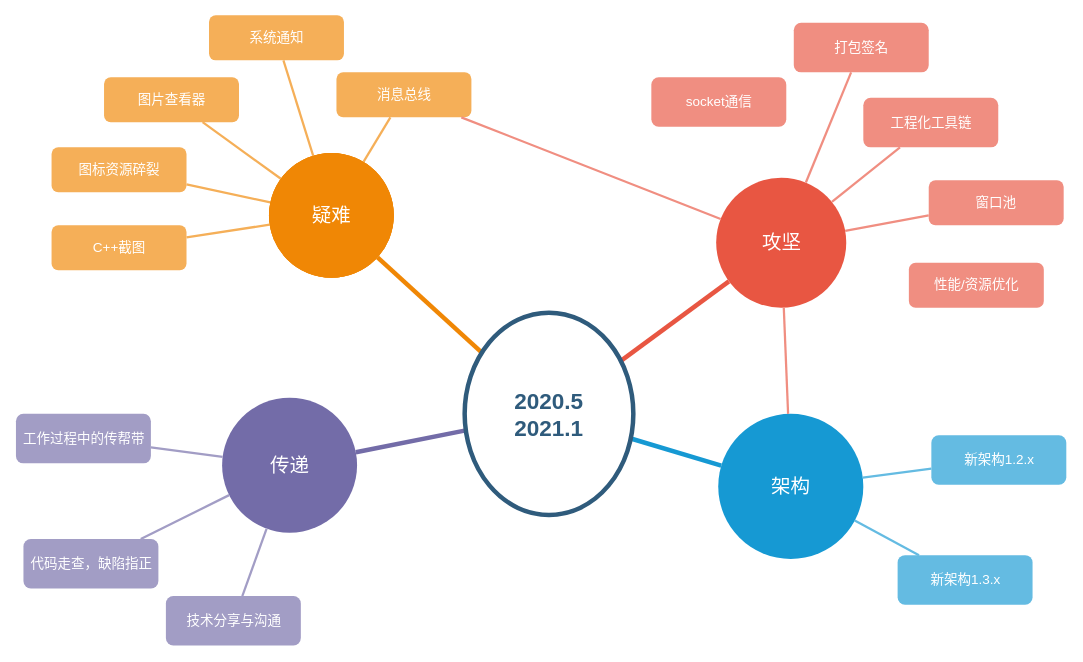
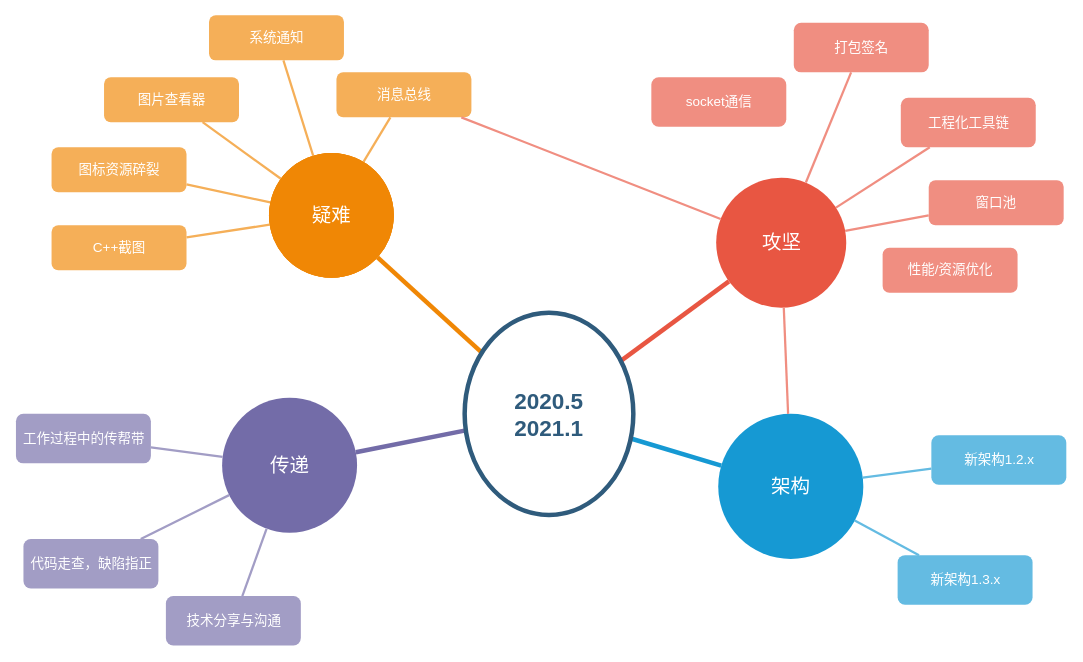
node "工程化工具链": moved (931, 123) -> (968, 123)
node "性能/资源优化": moved (977, 285) -> (950, 270)
